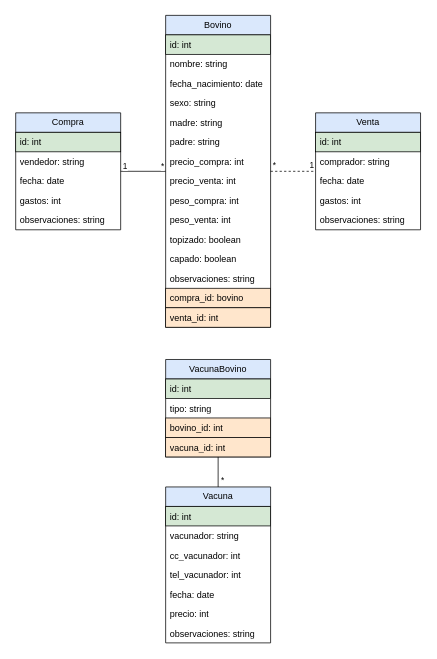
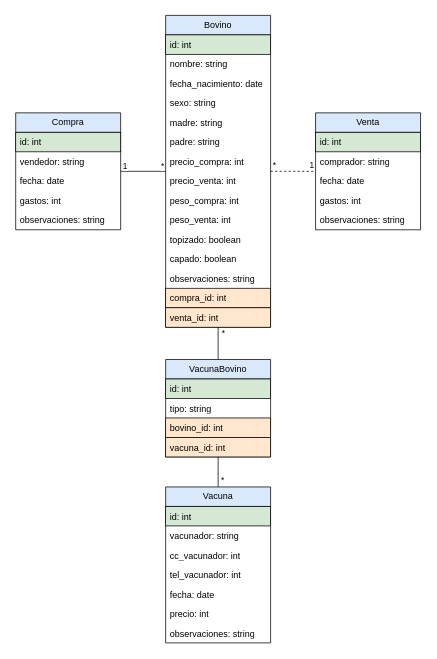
node "compra_id: bovino": label "compra_id: bovino" -> "compra_id: int"
edge "Bovino" -- "VacunaBovino": added, label "*"
